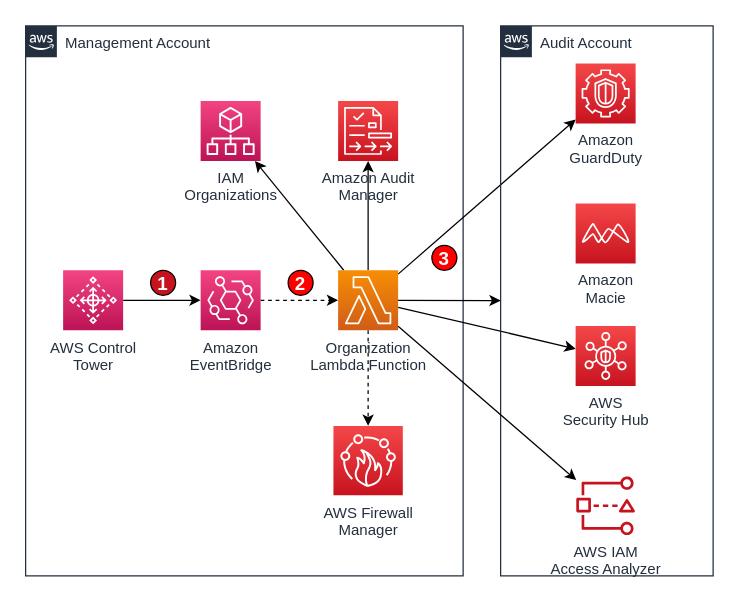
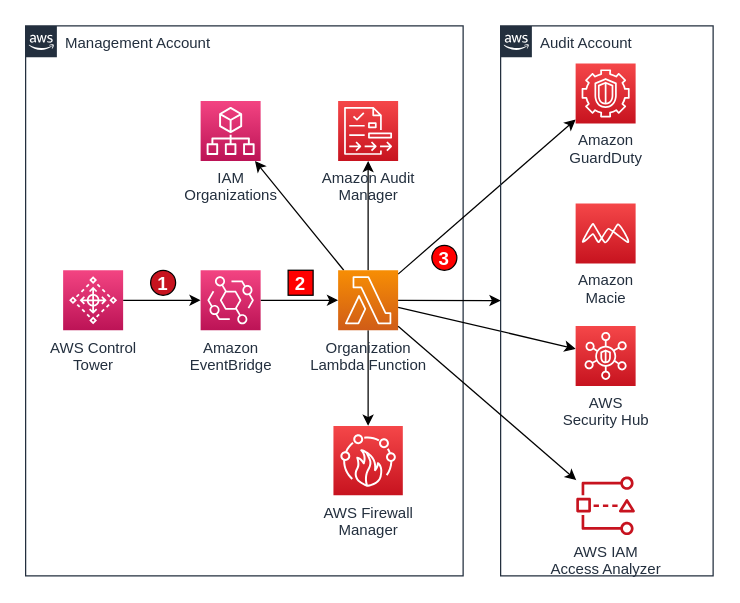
node "2": shape ellipse -> rectangle
edge "Amazon EventBridge" -> "Organization Lambda Function": style dashed -> solid
edge "Organization Lambda Function" -> "AWS Firewall Manager": style dashed -> solid
